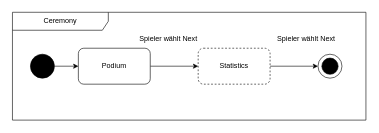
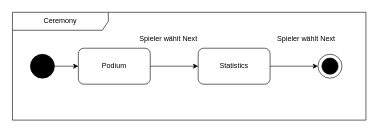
node "Statistics": style dashed -> solid
